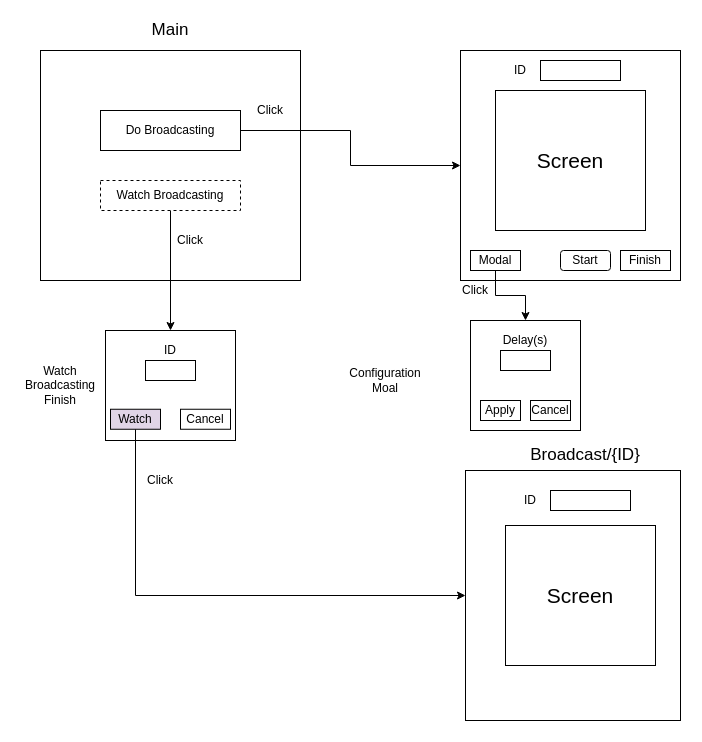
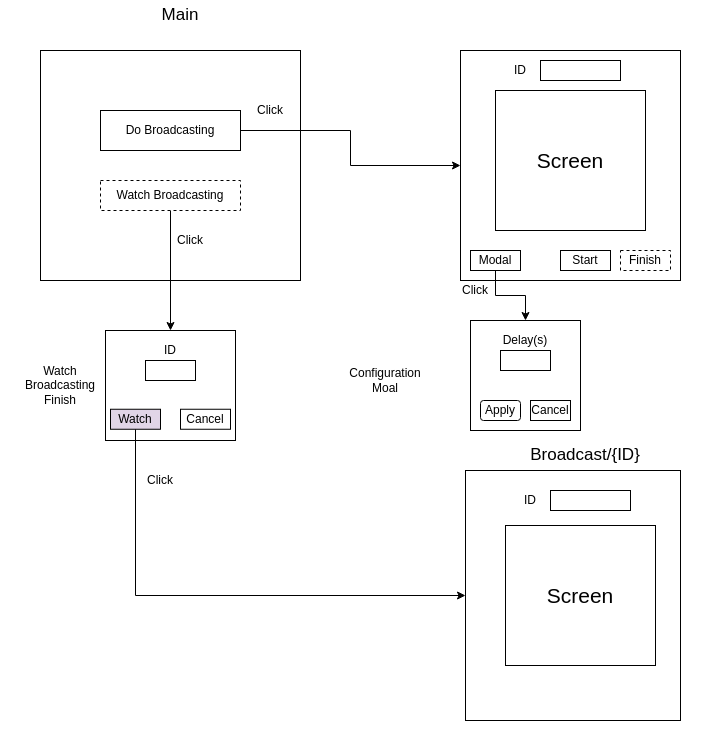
node "Main": moved (171, 31) -> (181, 16)
node "Start": shape rounded rectangle -> rectangle
node "Finish": style solid -> dashed
node "Apply": shape rectangle -> rounded rectangle
